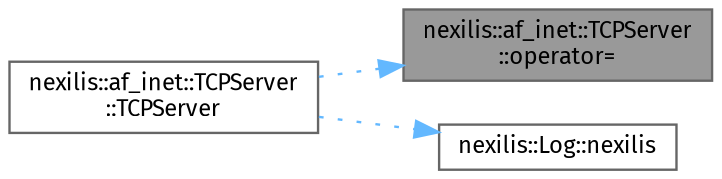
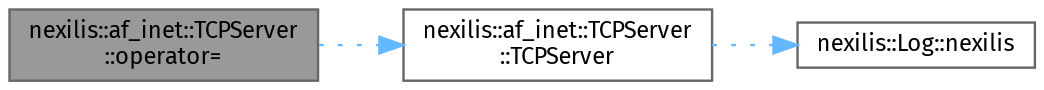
edge "nexilis::af_inet::TCPServer ::TCPServer" -> "nexilis::af_inet::TCPServer ::operator=": reversed
